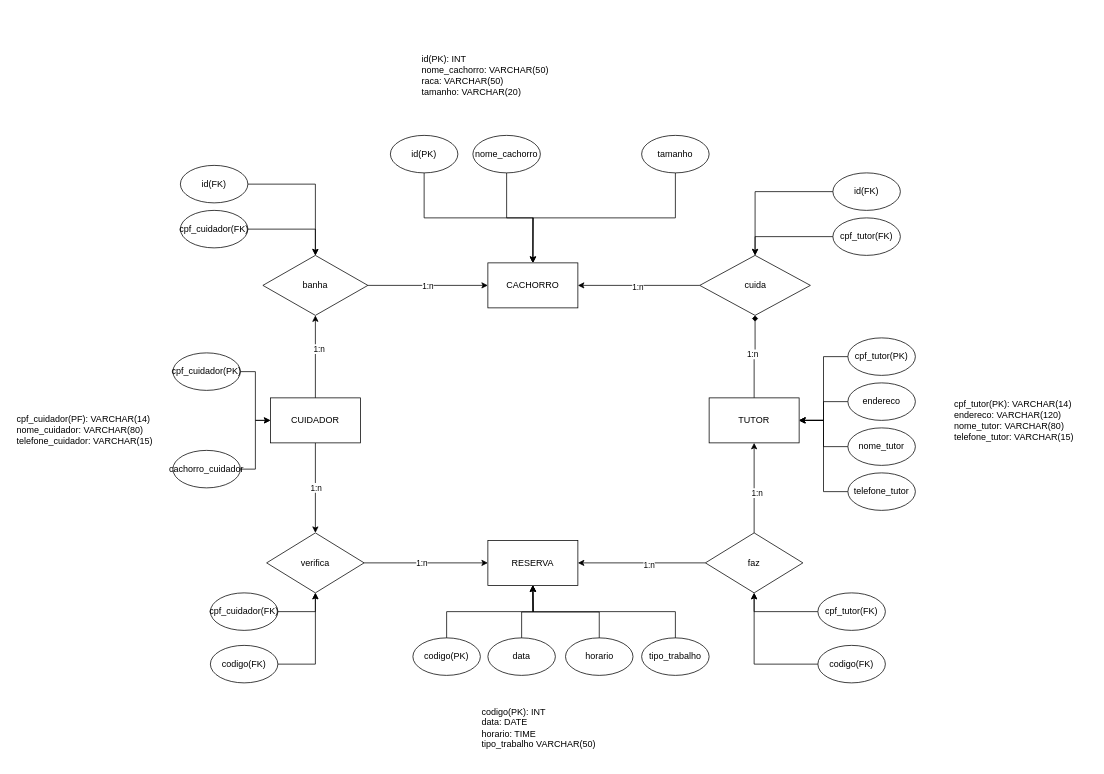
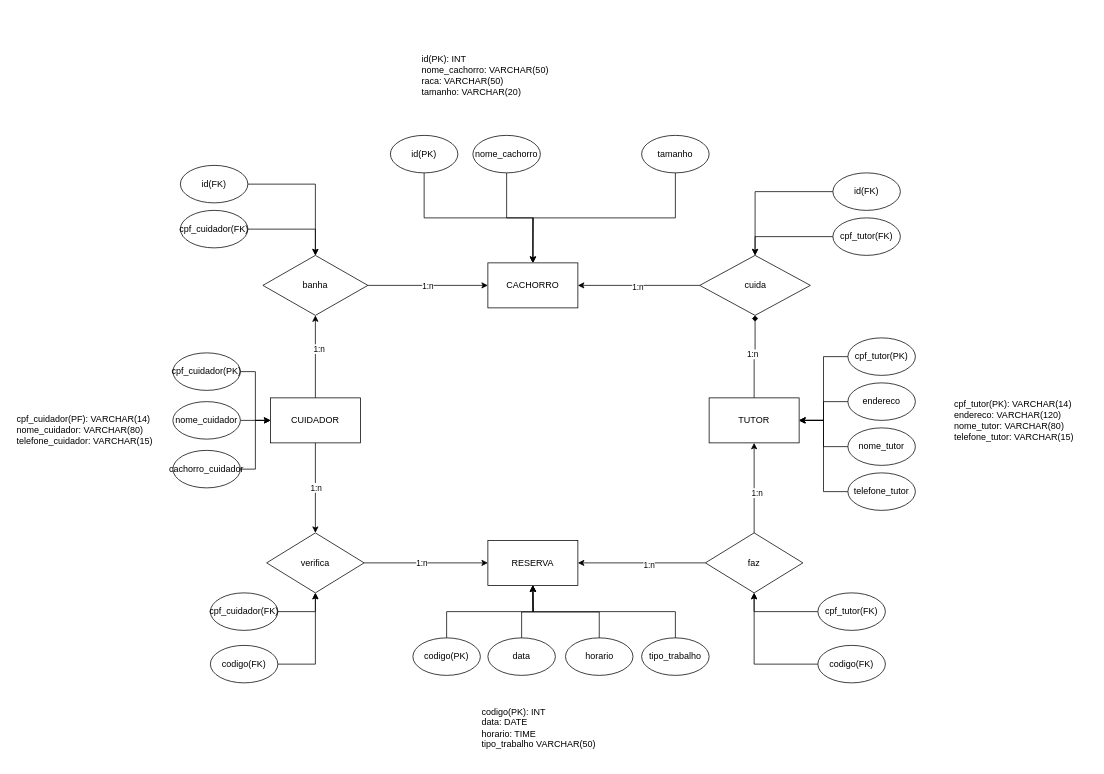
node "nome_cuidador": added
edge "nome_cuidador" -> "CUIDADOR": added
